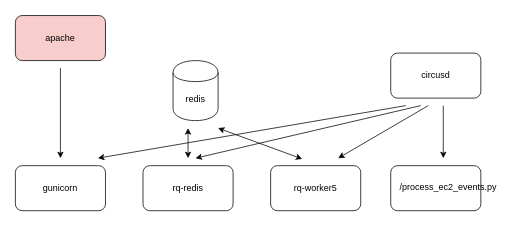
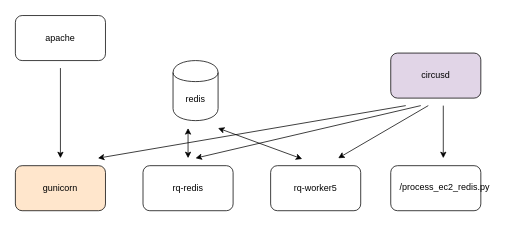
node "apache": fillcolor #f8cecc -> #ffffff
node "circusd": fillcolor #ffffff -> #e1d5e7
node "/process_ec2_events.py": label "/process_ec2_events.py" -> "/process_ec2_redis.py"
node "gunicorn": fillcolor #ffffff -> #ffe6cc
